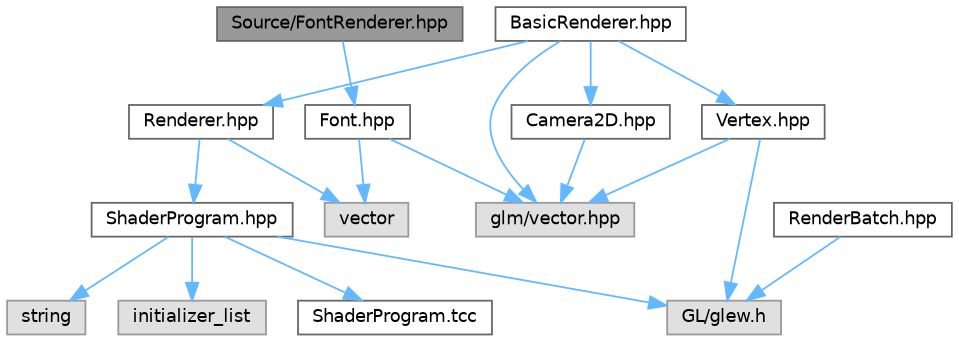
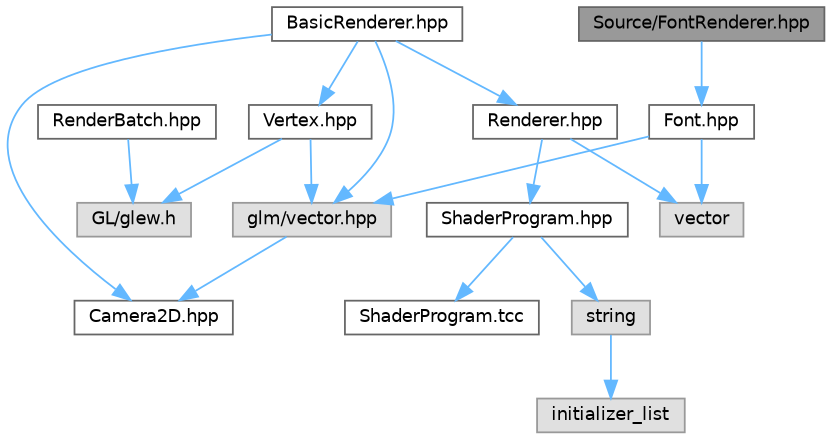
edge "Camera2D.hpp" -> "glm/vector.hpp": reversed
edge "ShaderProgram.hpp" -> "initializer_list": now "string" -> "initializer_list"
edge "ShaderProgram.hpp" -> "GL/glew.h": removed
